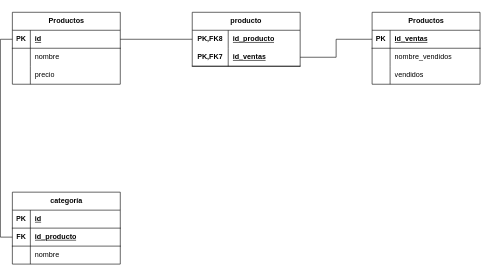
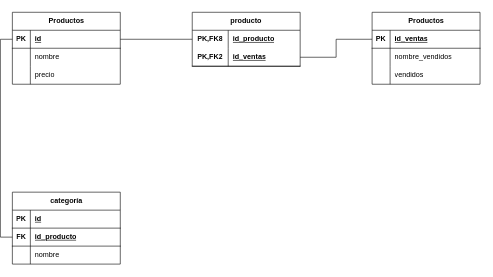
node "PK,FK7": label "PK,FK7" -> "PK,FK2"
